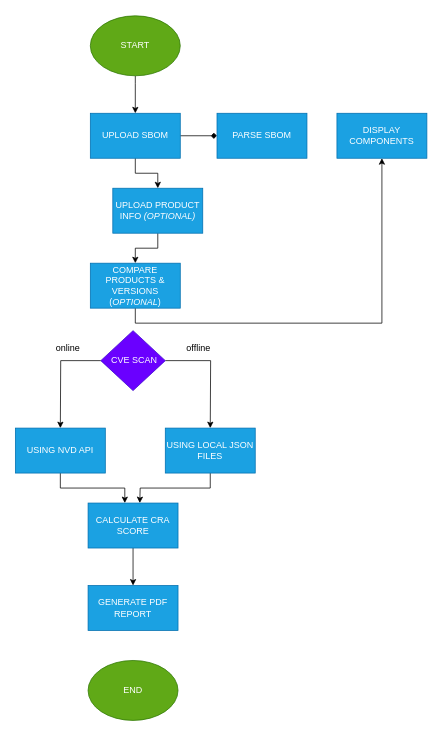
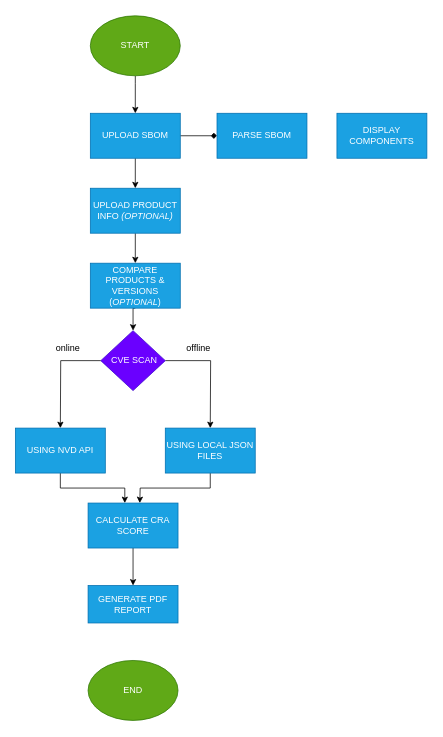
node "UPLOAD PRODUCT INFO (OPTIONAL)": moved (158, 210) -> (135, 210)
edge "COMPARE PRODUCTS & VERSIONS (OPTIONAL)" -> "DISPLAY COMPONENTS": now "COMPARE PRODUCTS & VERSIONS (OPTIONAL)" -> "CVE SCAN"
node "GENERATE PDF REPORT": size 90x45 -> 90x38
